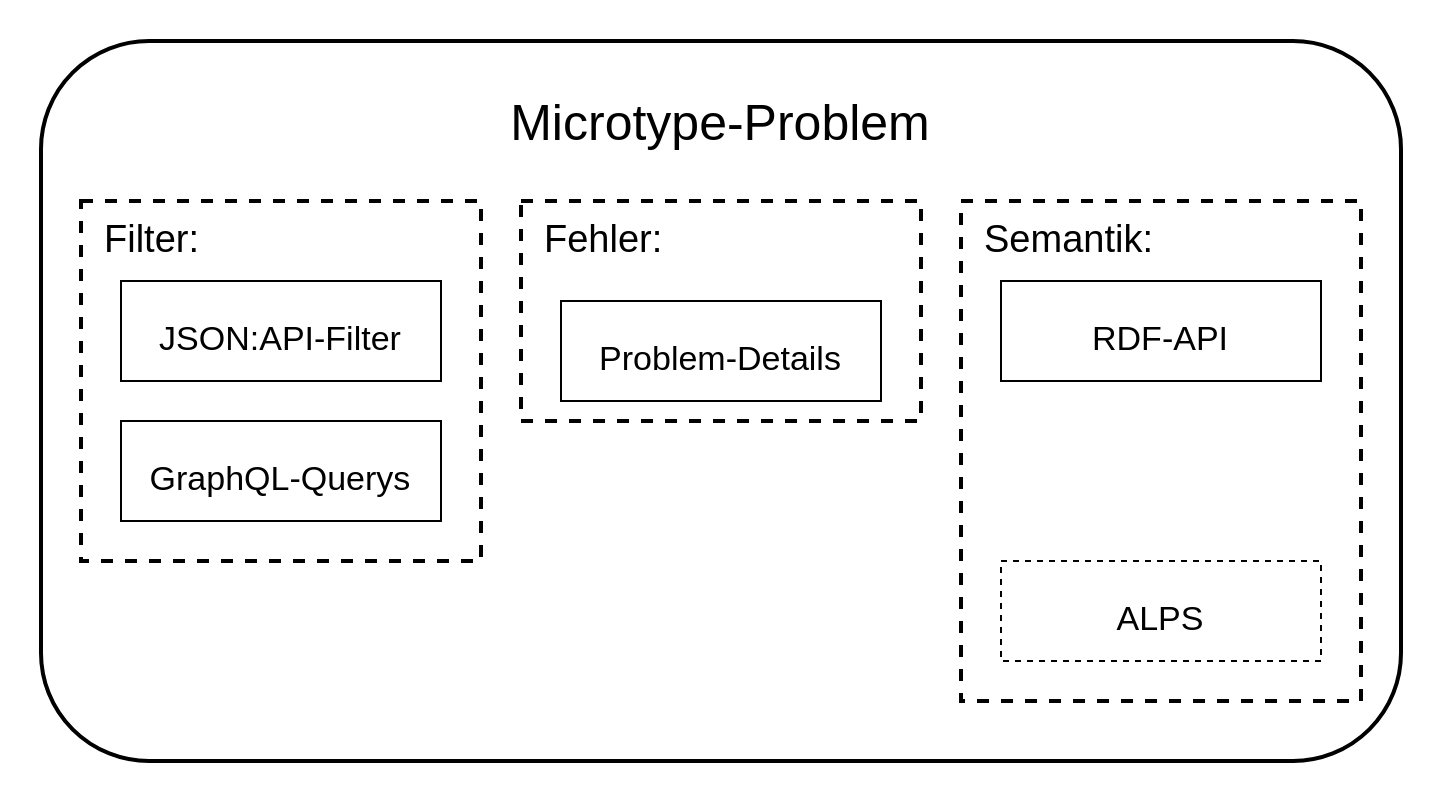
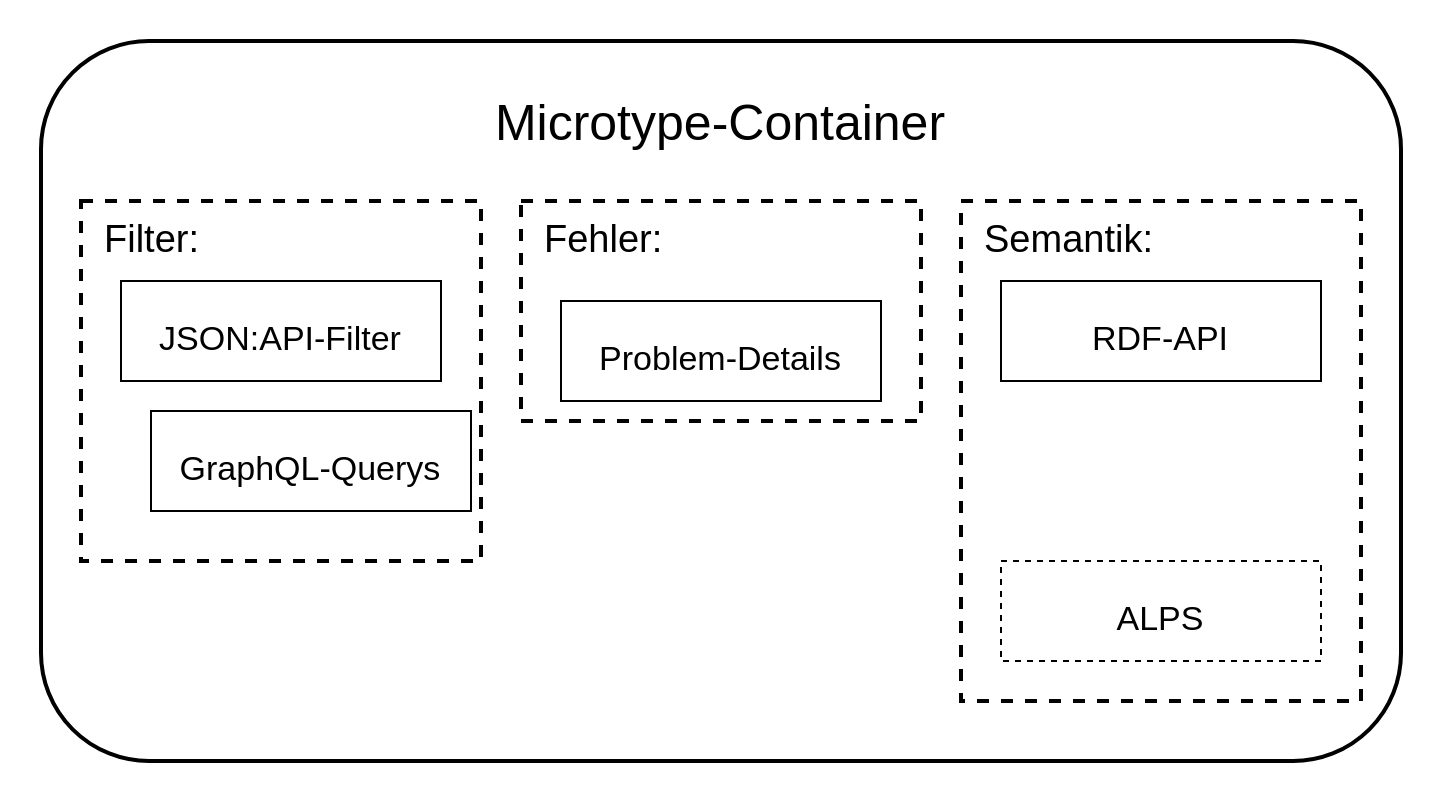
node "Microtype-Problem": label "Microtype-Problem" -> "Microtype-Container"
node "GraphQL-Querys": moved (281, 471) -> (311, 461)
